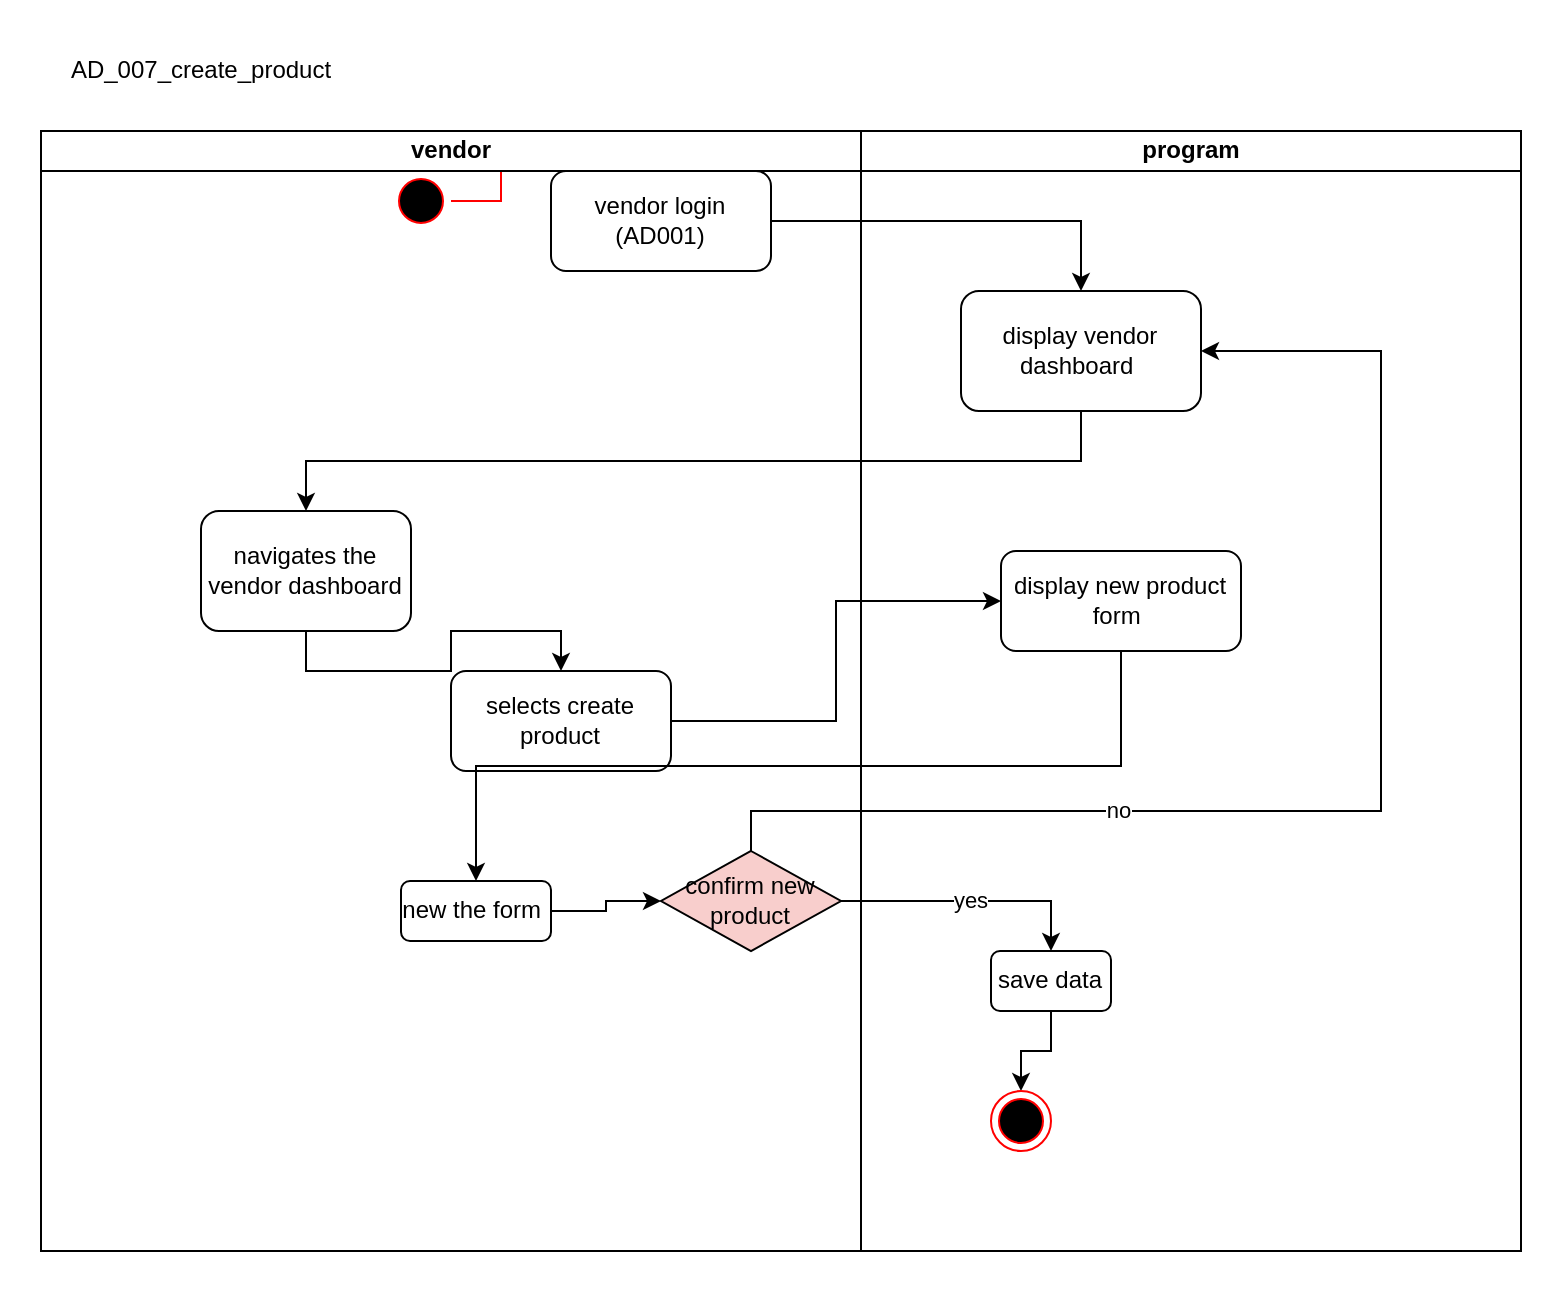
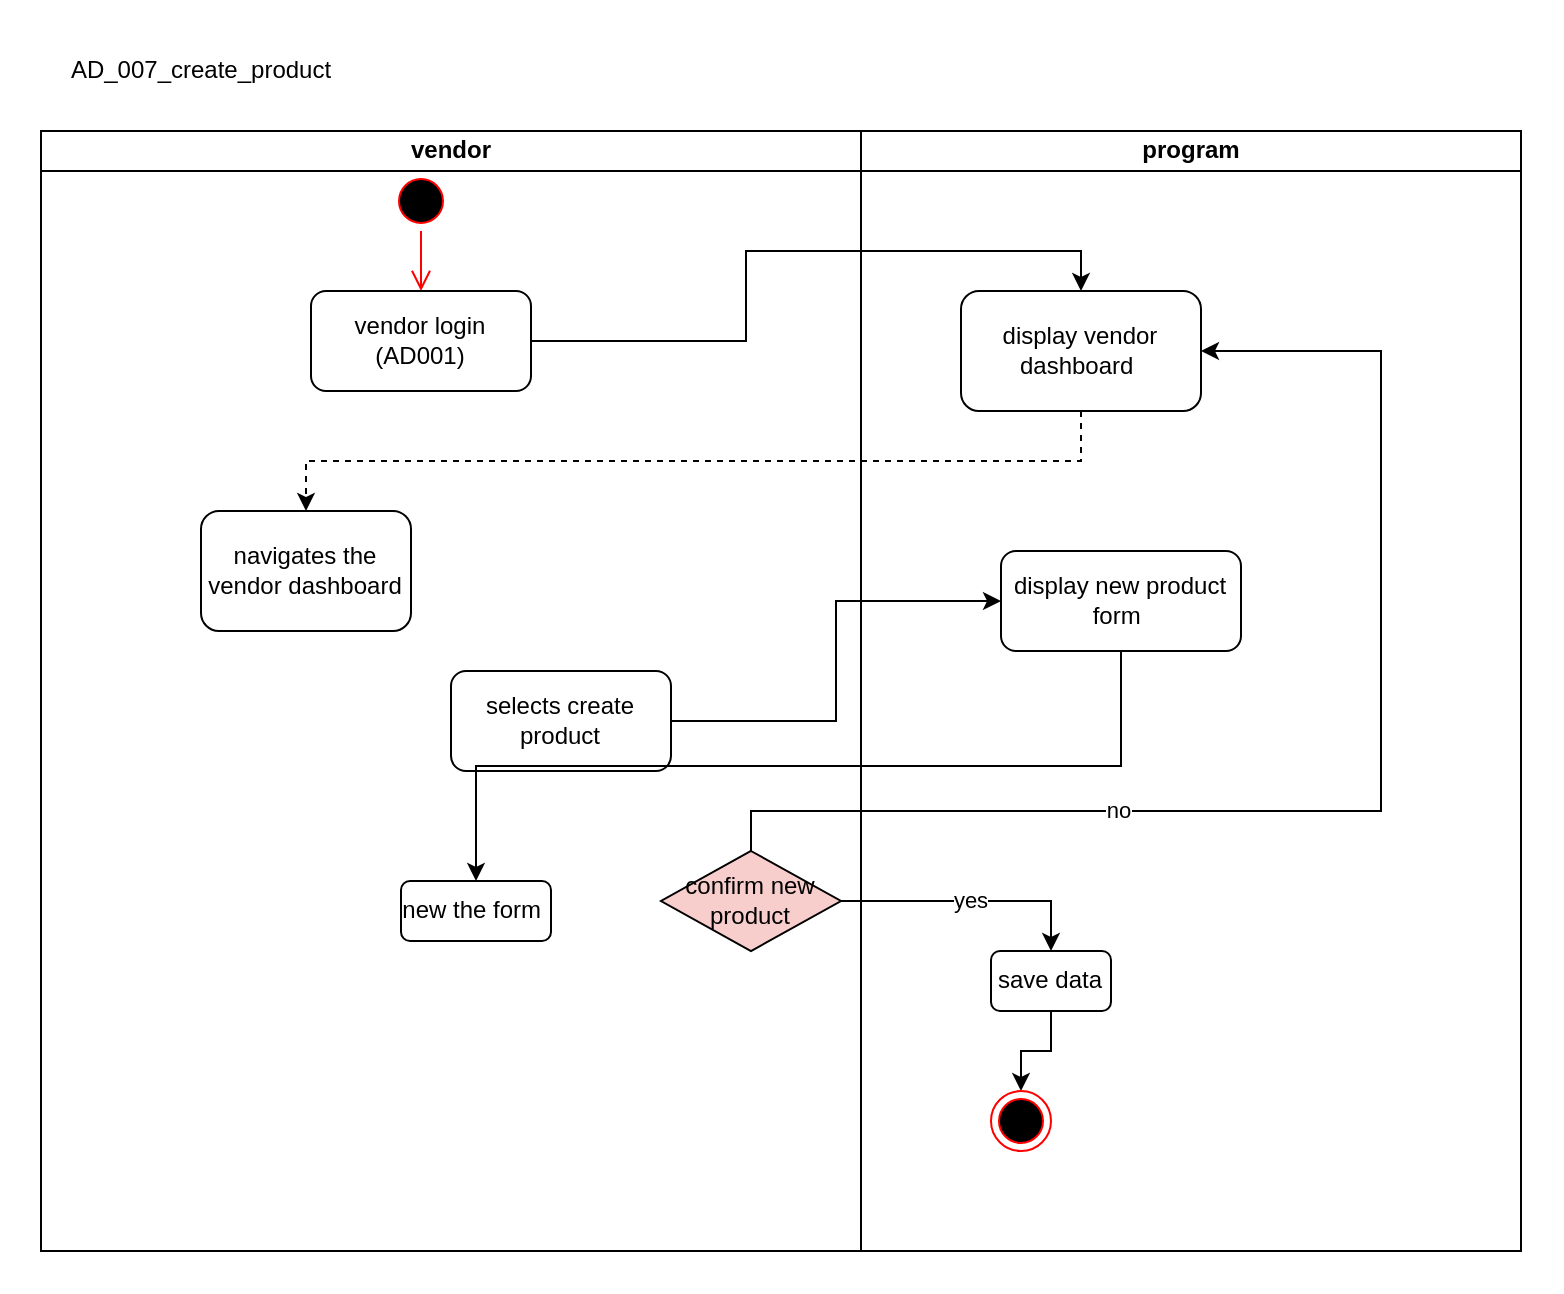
node "vendor login (AD001)": moved (661, 221) -> (421, 341)
edge "display vendor dashboard" -> "navigates the vendor dashboard": style solid -> dashed
edge "navigates the vendor dashboard" -> "selects create product": removed
edge "new the form" -> "confirm new product": removed
